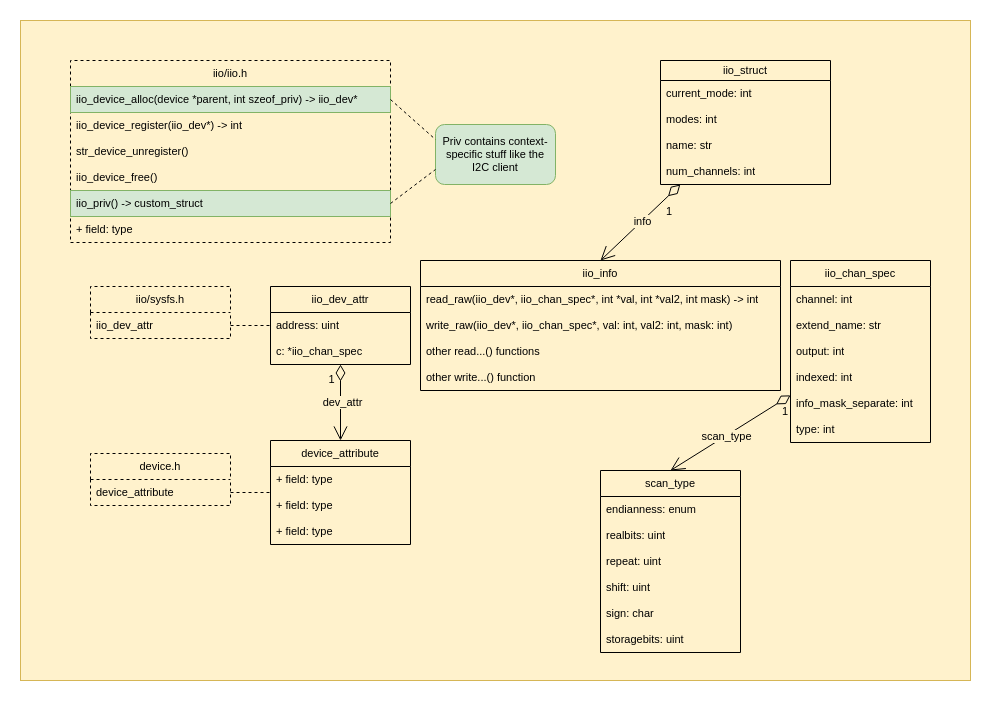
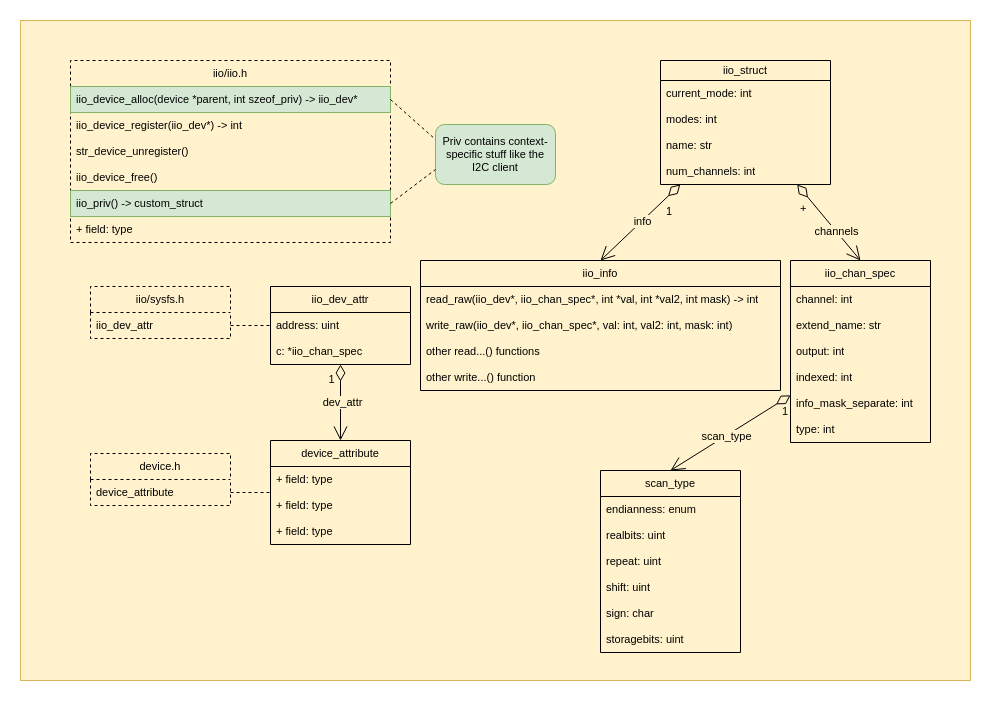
edge "iio_struct" -- "iio_chan_spec": added, labels "+", "channels"
